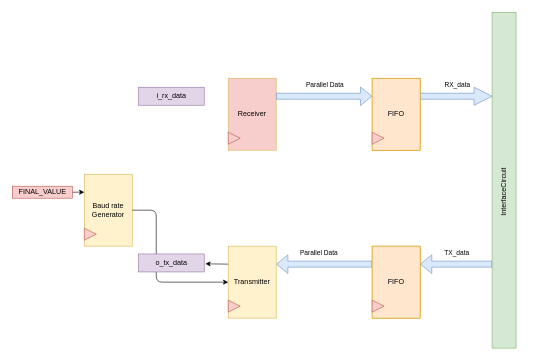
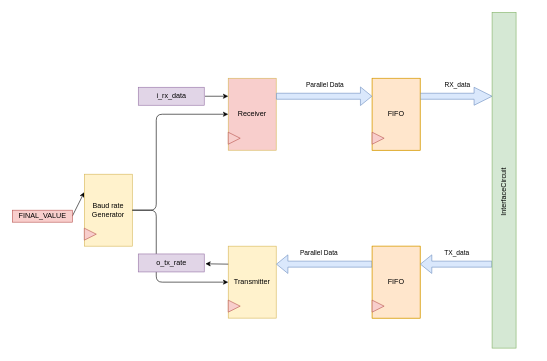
edge "i_rx_data" -> "Receiver": added
edge "Baud rate Generator" -> "Receiver": added
node "FINAL_VALUE": moved (42, 192) -> (42, 216)
node "o_tx_data": label "o_tx_data" -> "o_tx_rate"
